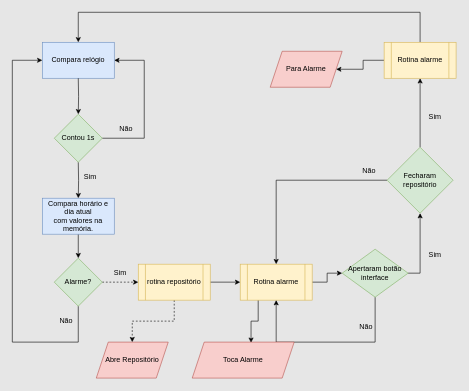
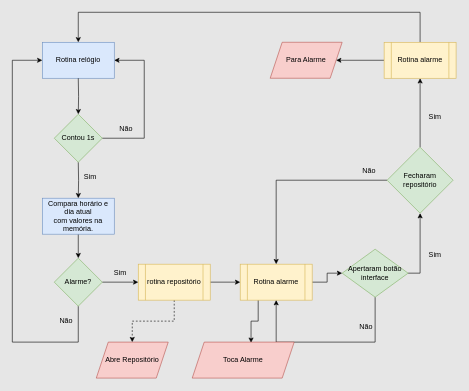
node "Compara relógio": label "Compara relógio" -> "Rotina relógio"
node "Para Alarme": moved (306, 69) -> (306, 60)
edge "Alarme?" -> "rotina repositório": style dashed -> solid
